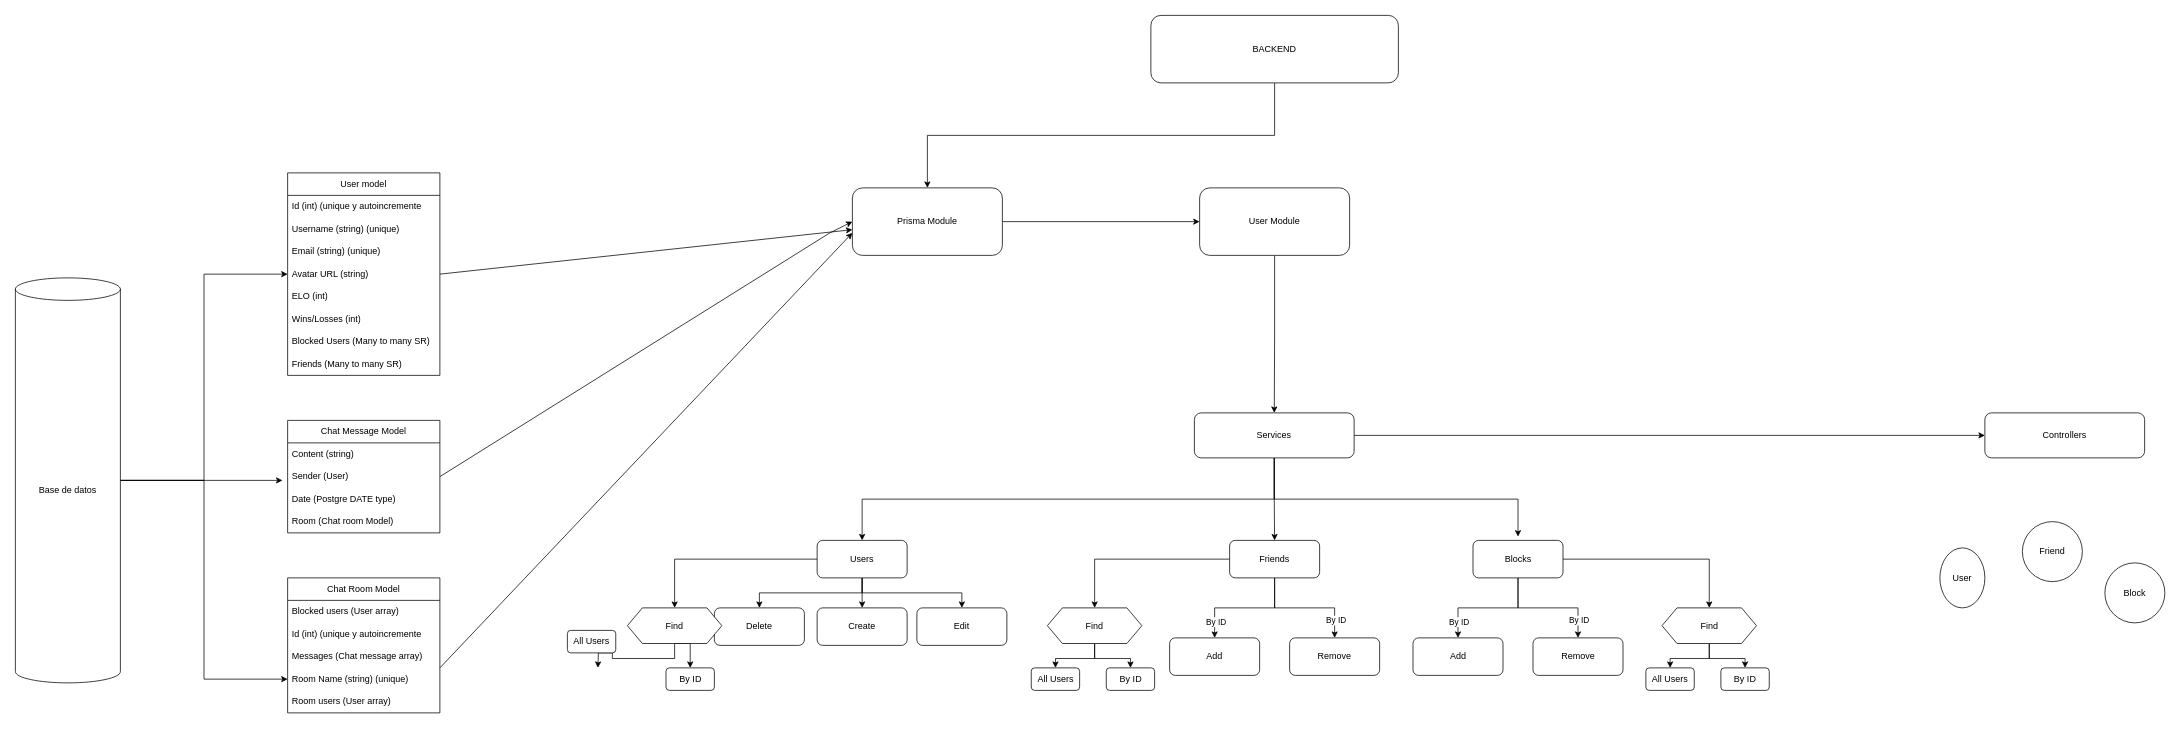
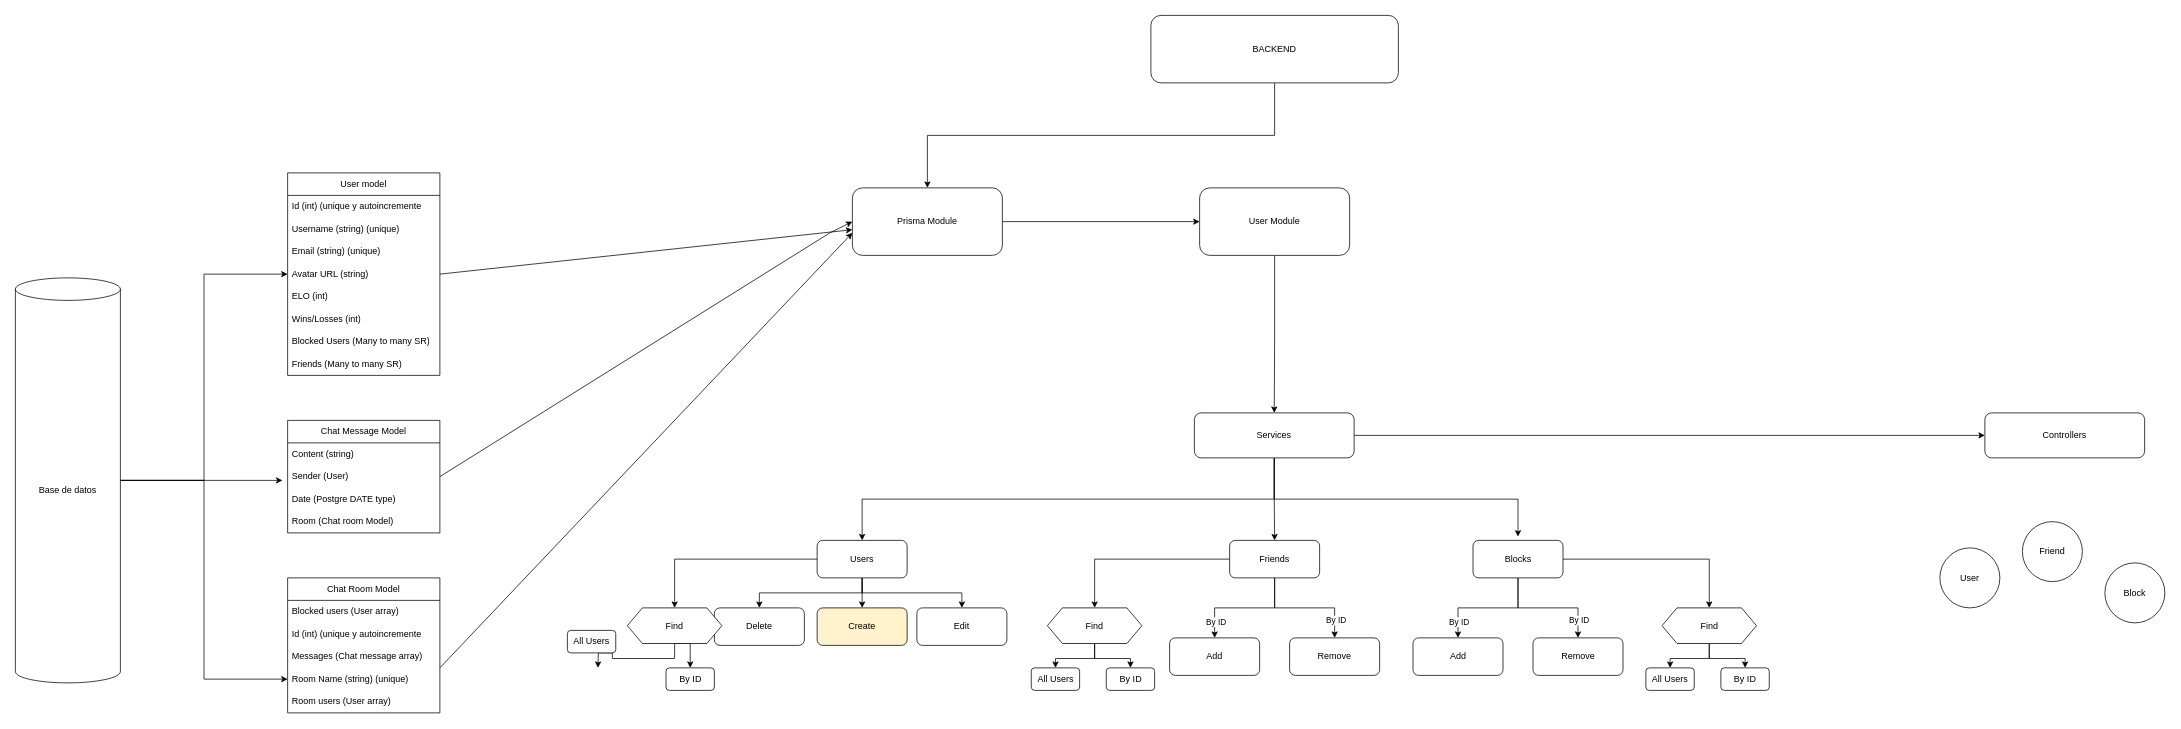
node "User": size 45x60 -> 60x60
node "Create": fillcolor #ffffff -> #fff2cc
